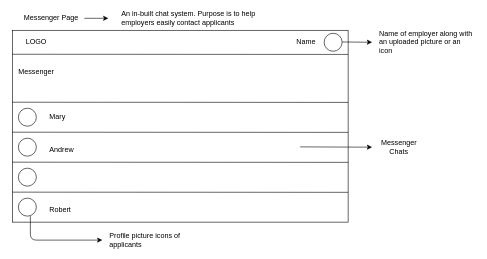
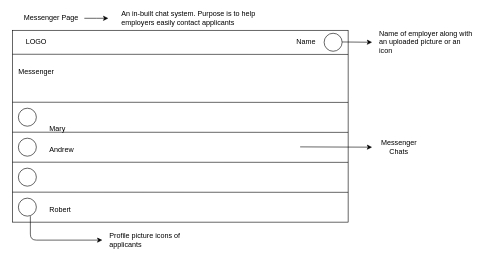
node "Mary": moved (60, 117) -> (60, 129)
